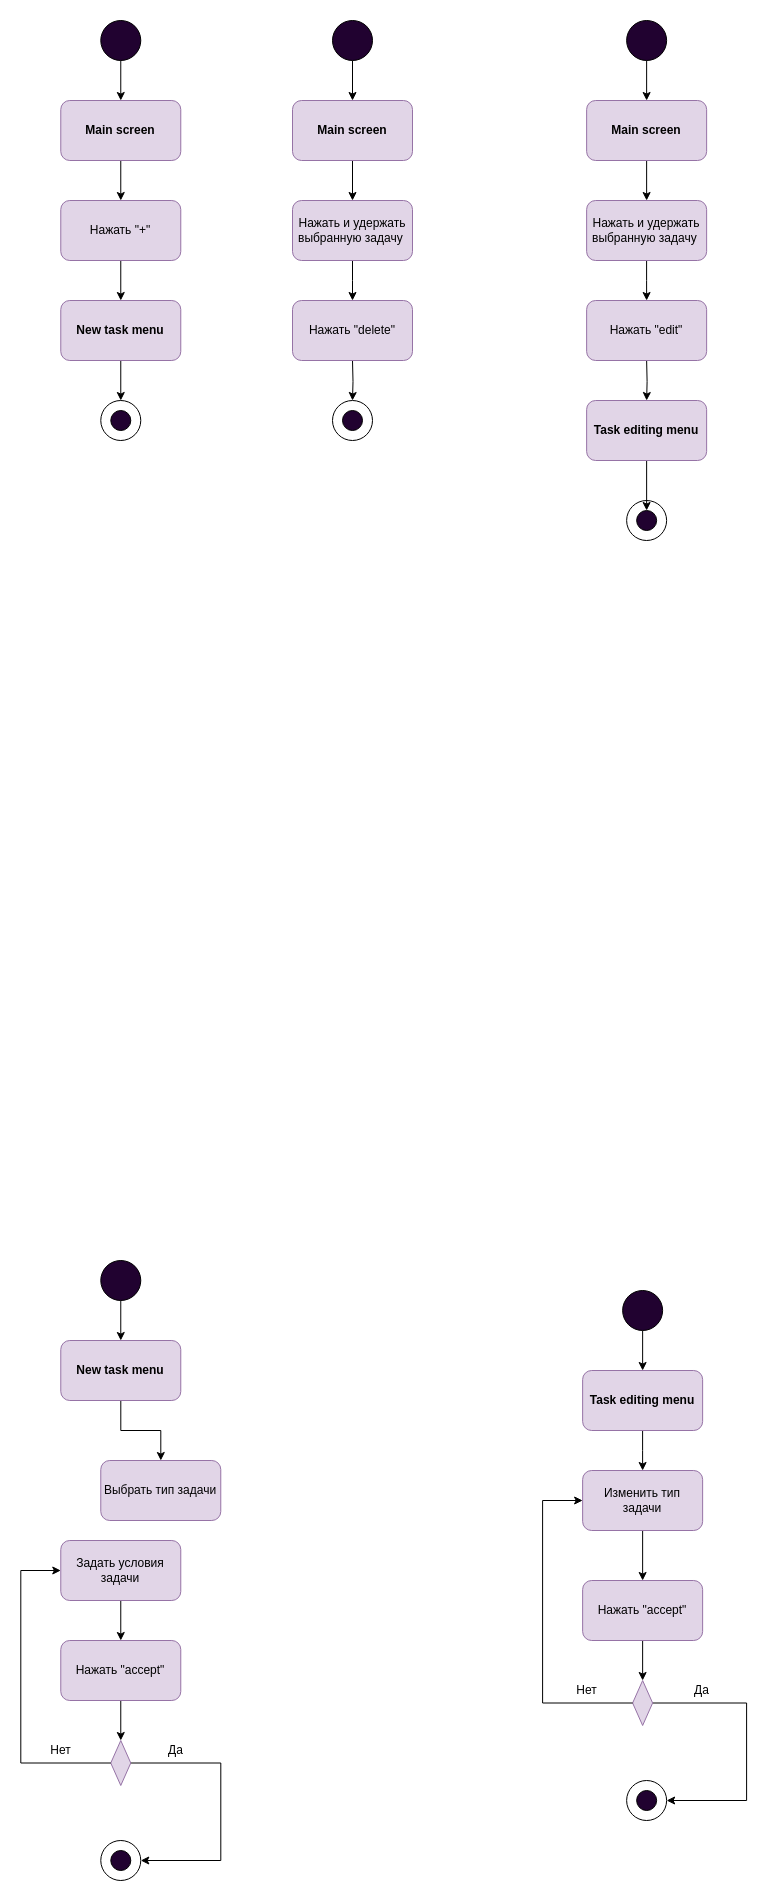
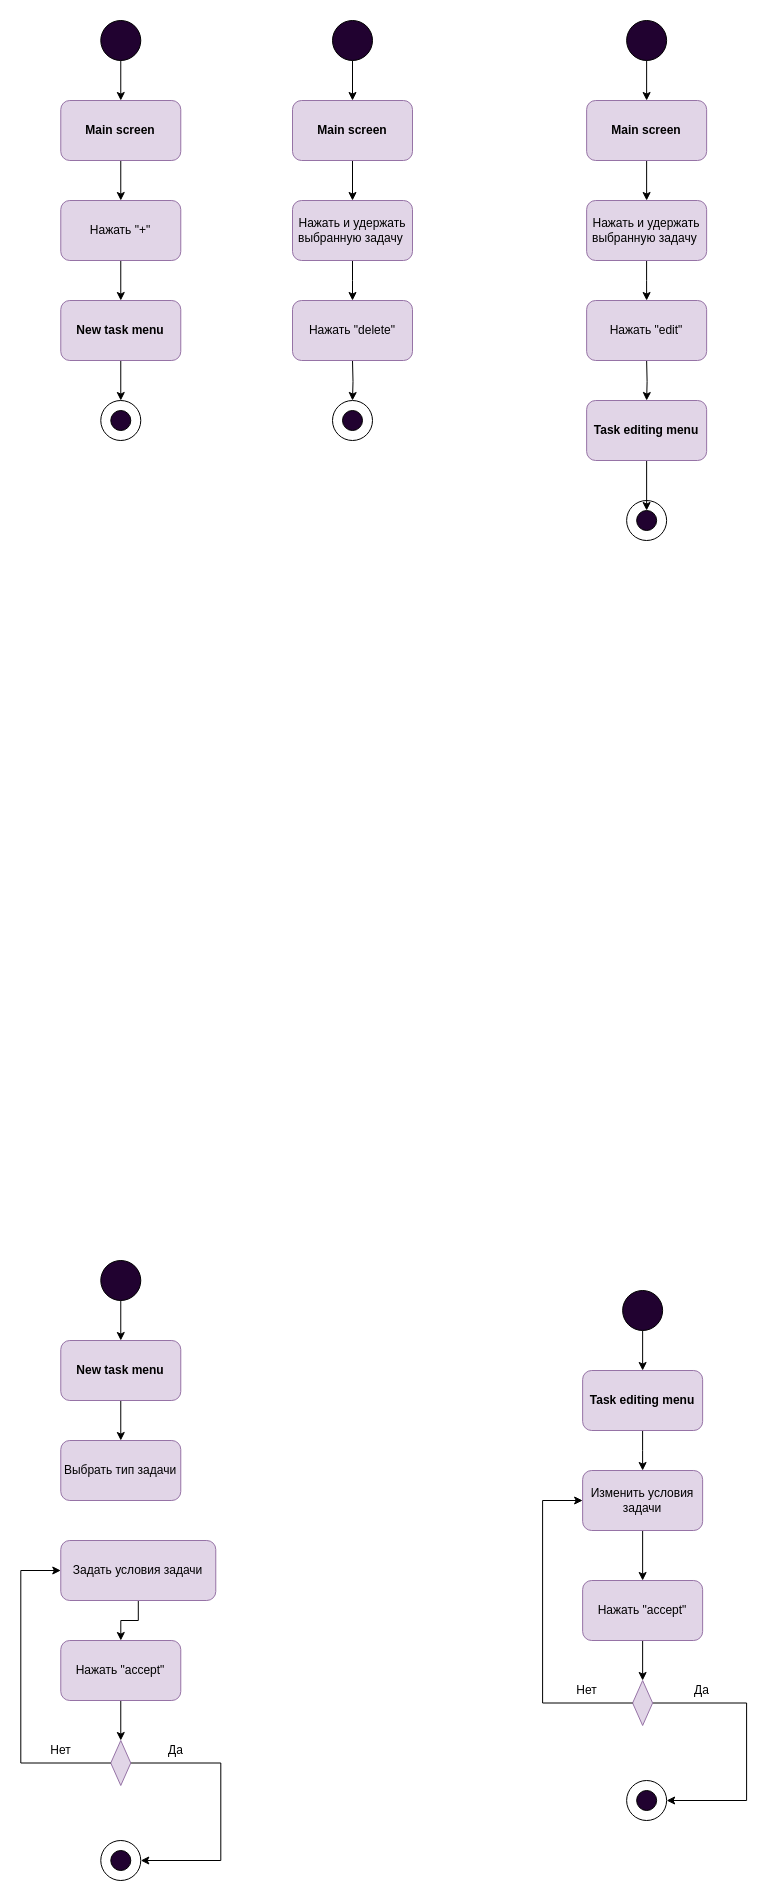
node "Выбрать тип задачи": moved (161, 1491) -> (121, 1471)
node "Изменить тип задачи": label "Изменить тип задачи" -> "Изменить условия задачи"
node "Задать условия задачи": size 120x60 -> 155x60
